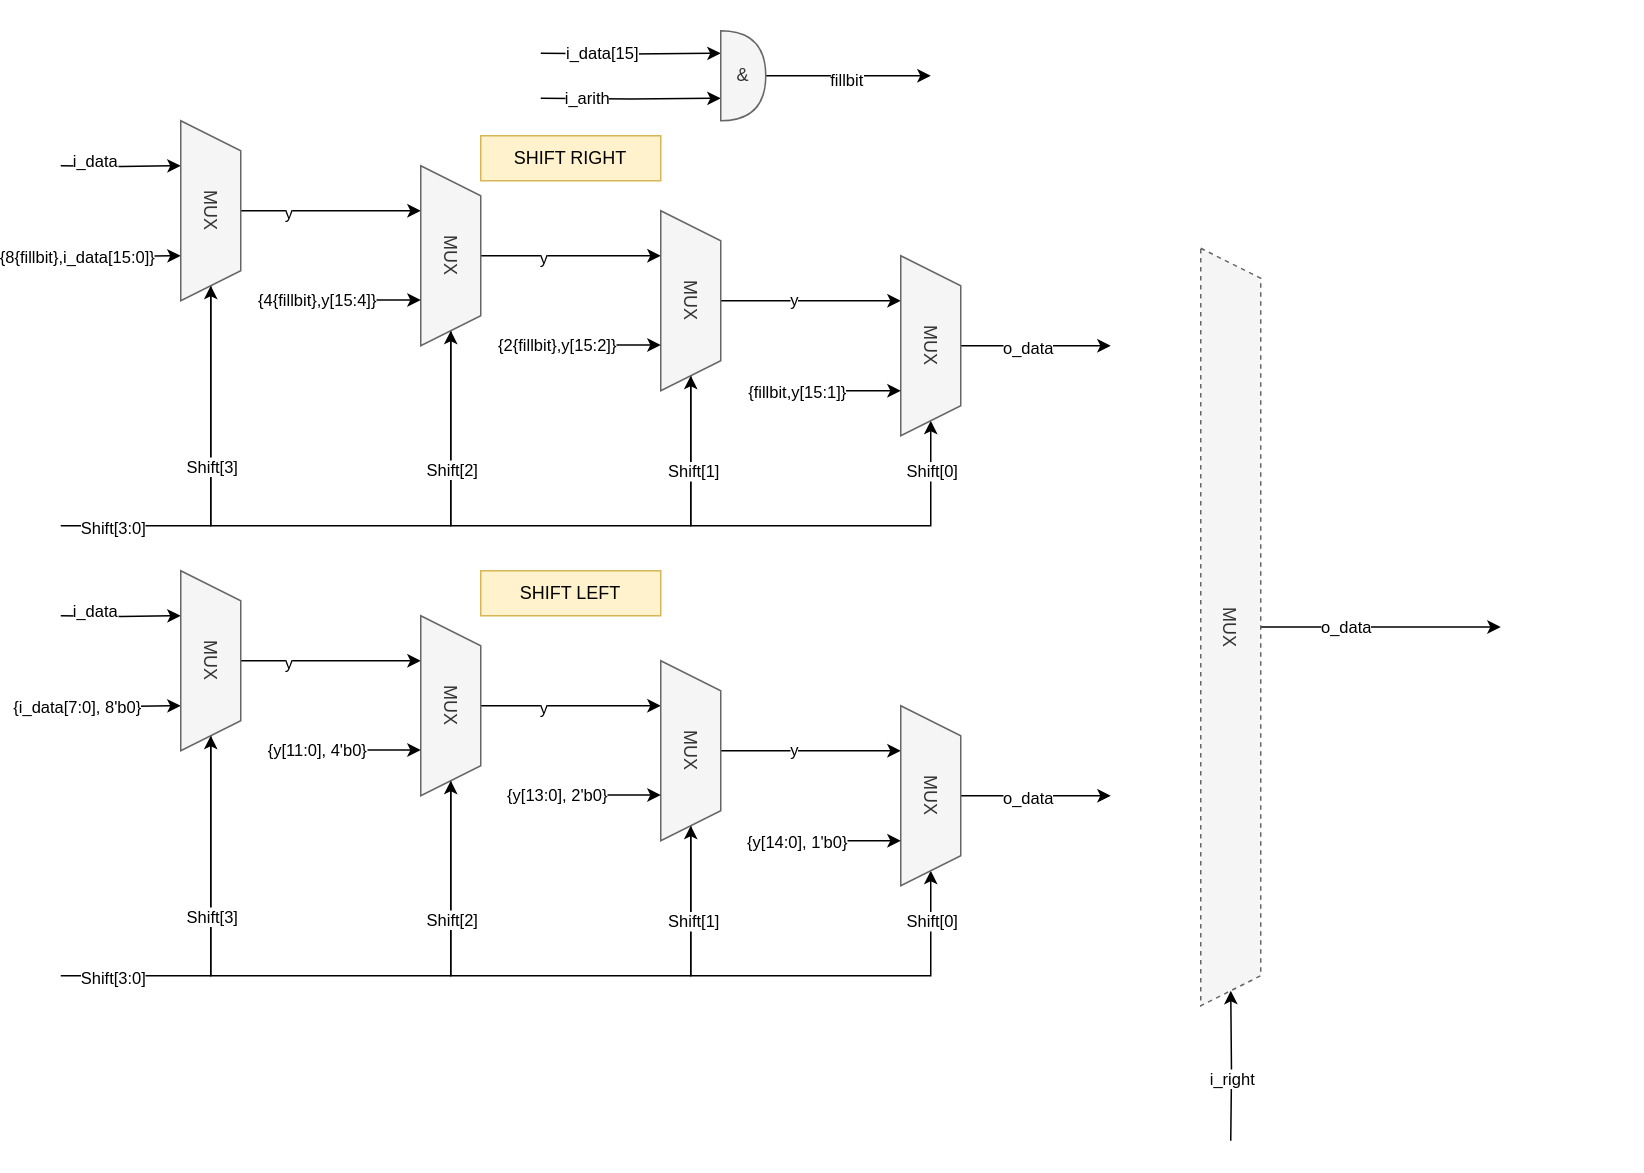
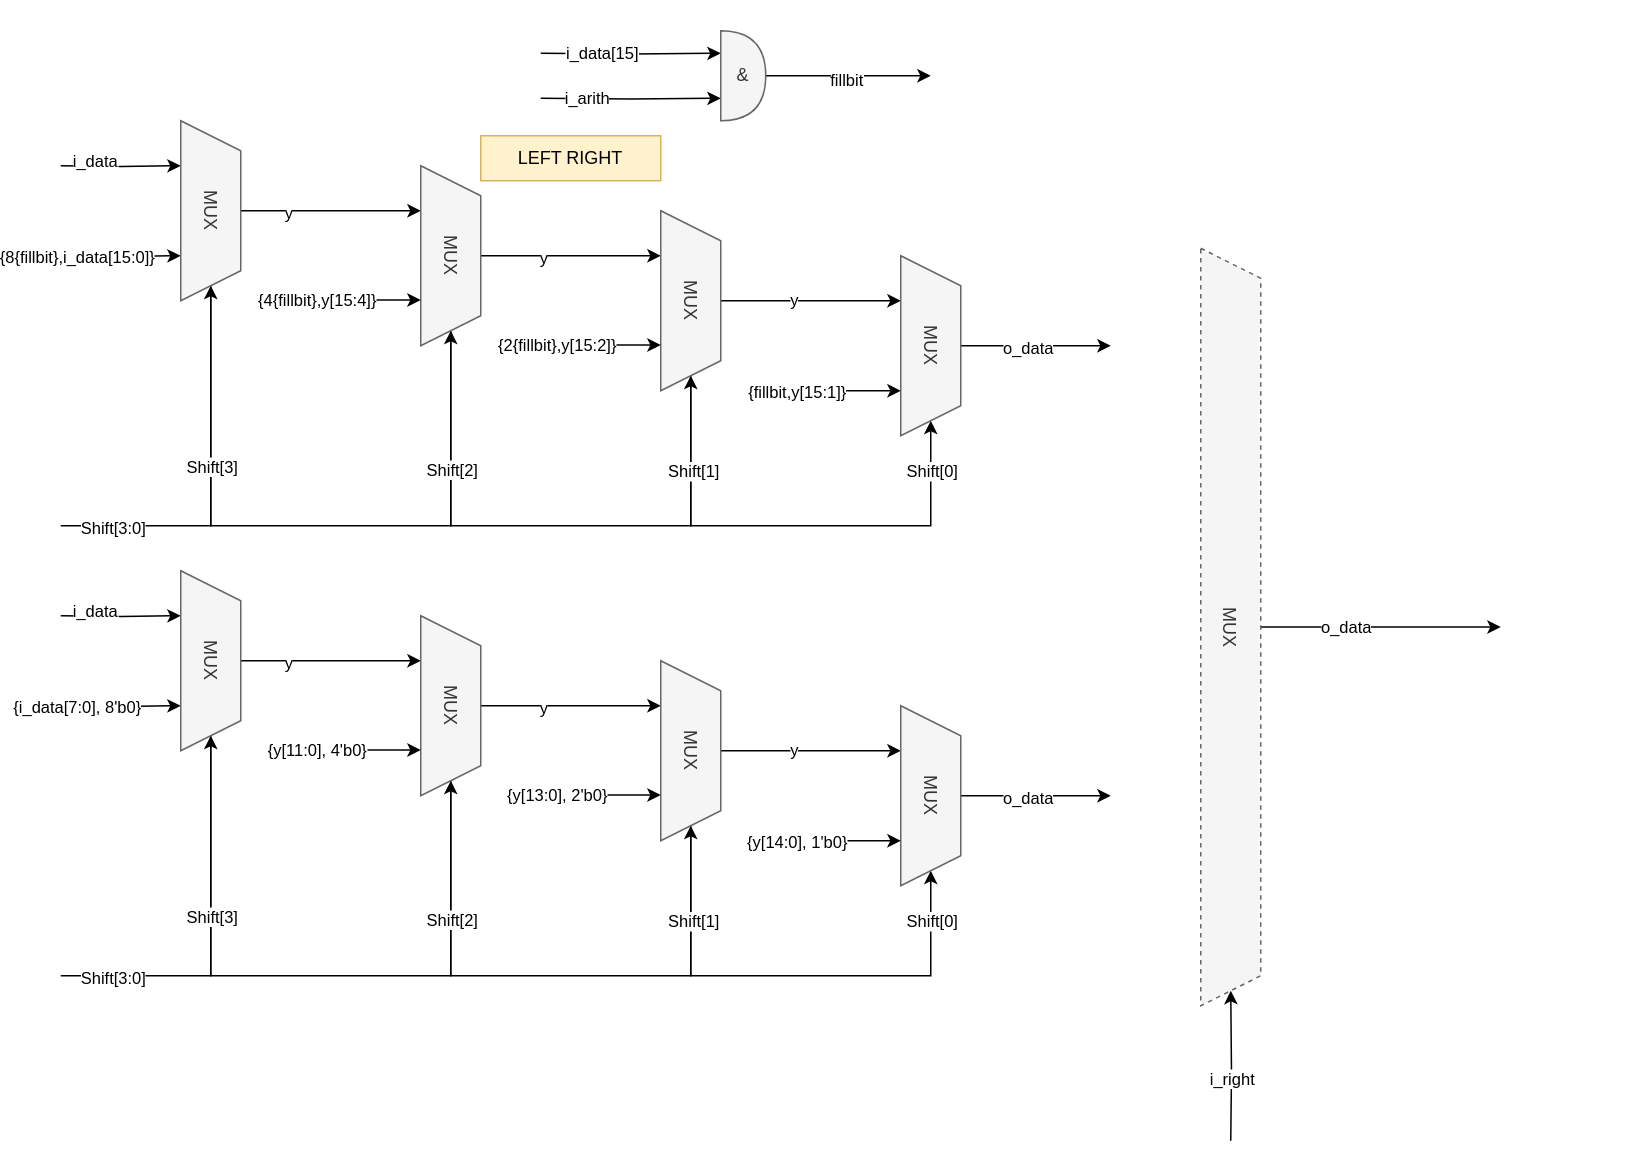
node "SHIFT RIGHT": label "SHIFT RIGHT" -> "LEFT RIGHT"
node "SHIFT LEFT": removed
